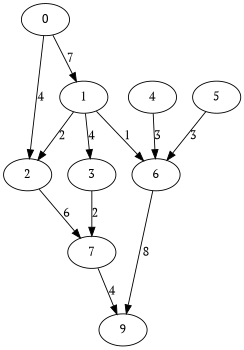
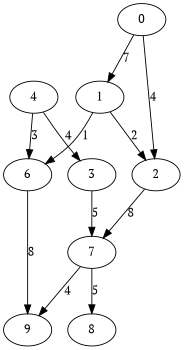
node "5": removed
edge "1" -> "3": now "4" -> "3"
edge "2" -> "7": label "6" -> "8"
edge "3" -> "7": label "2" -> "5"
node "8": added
